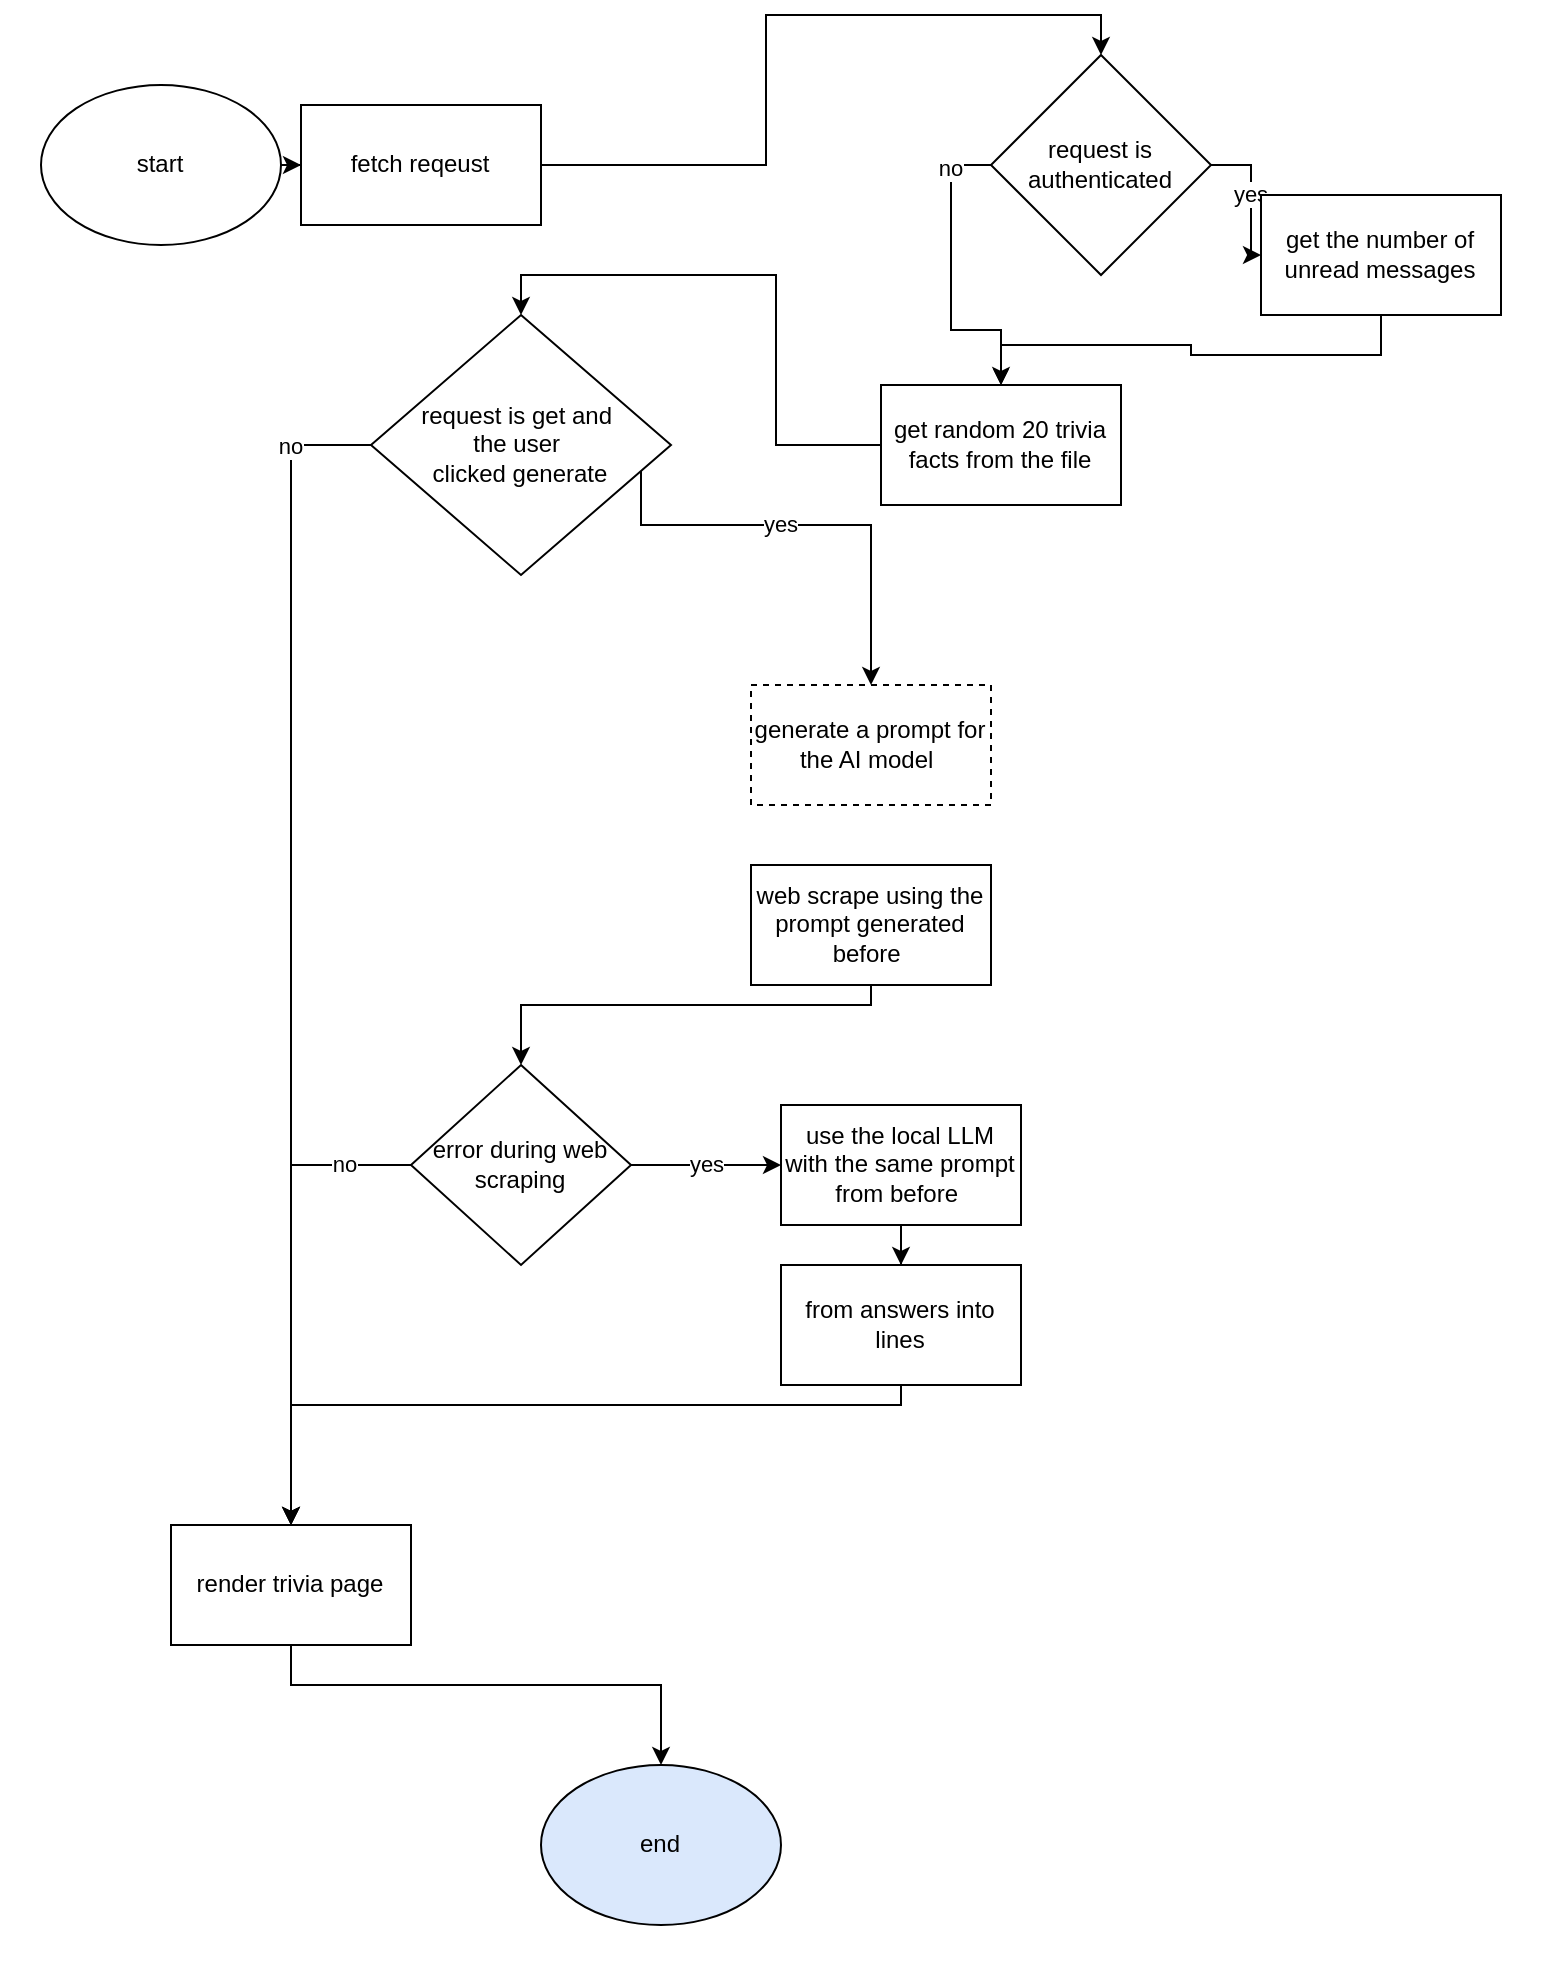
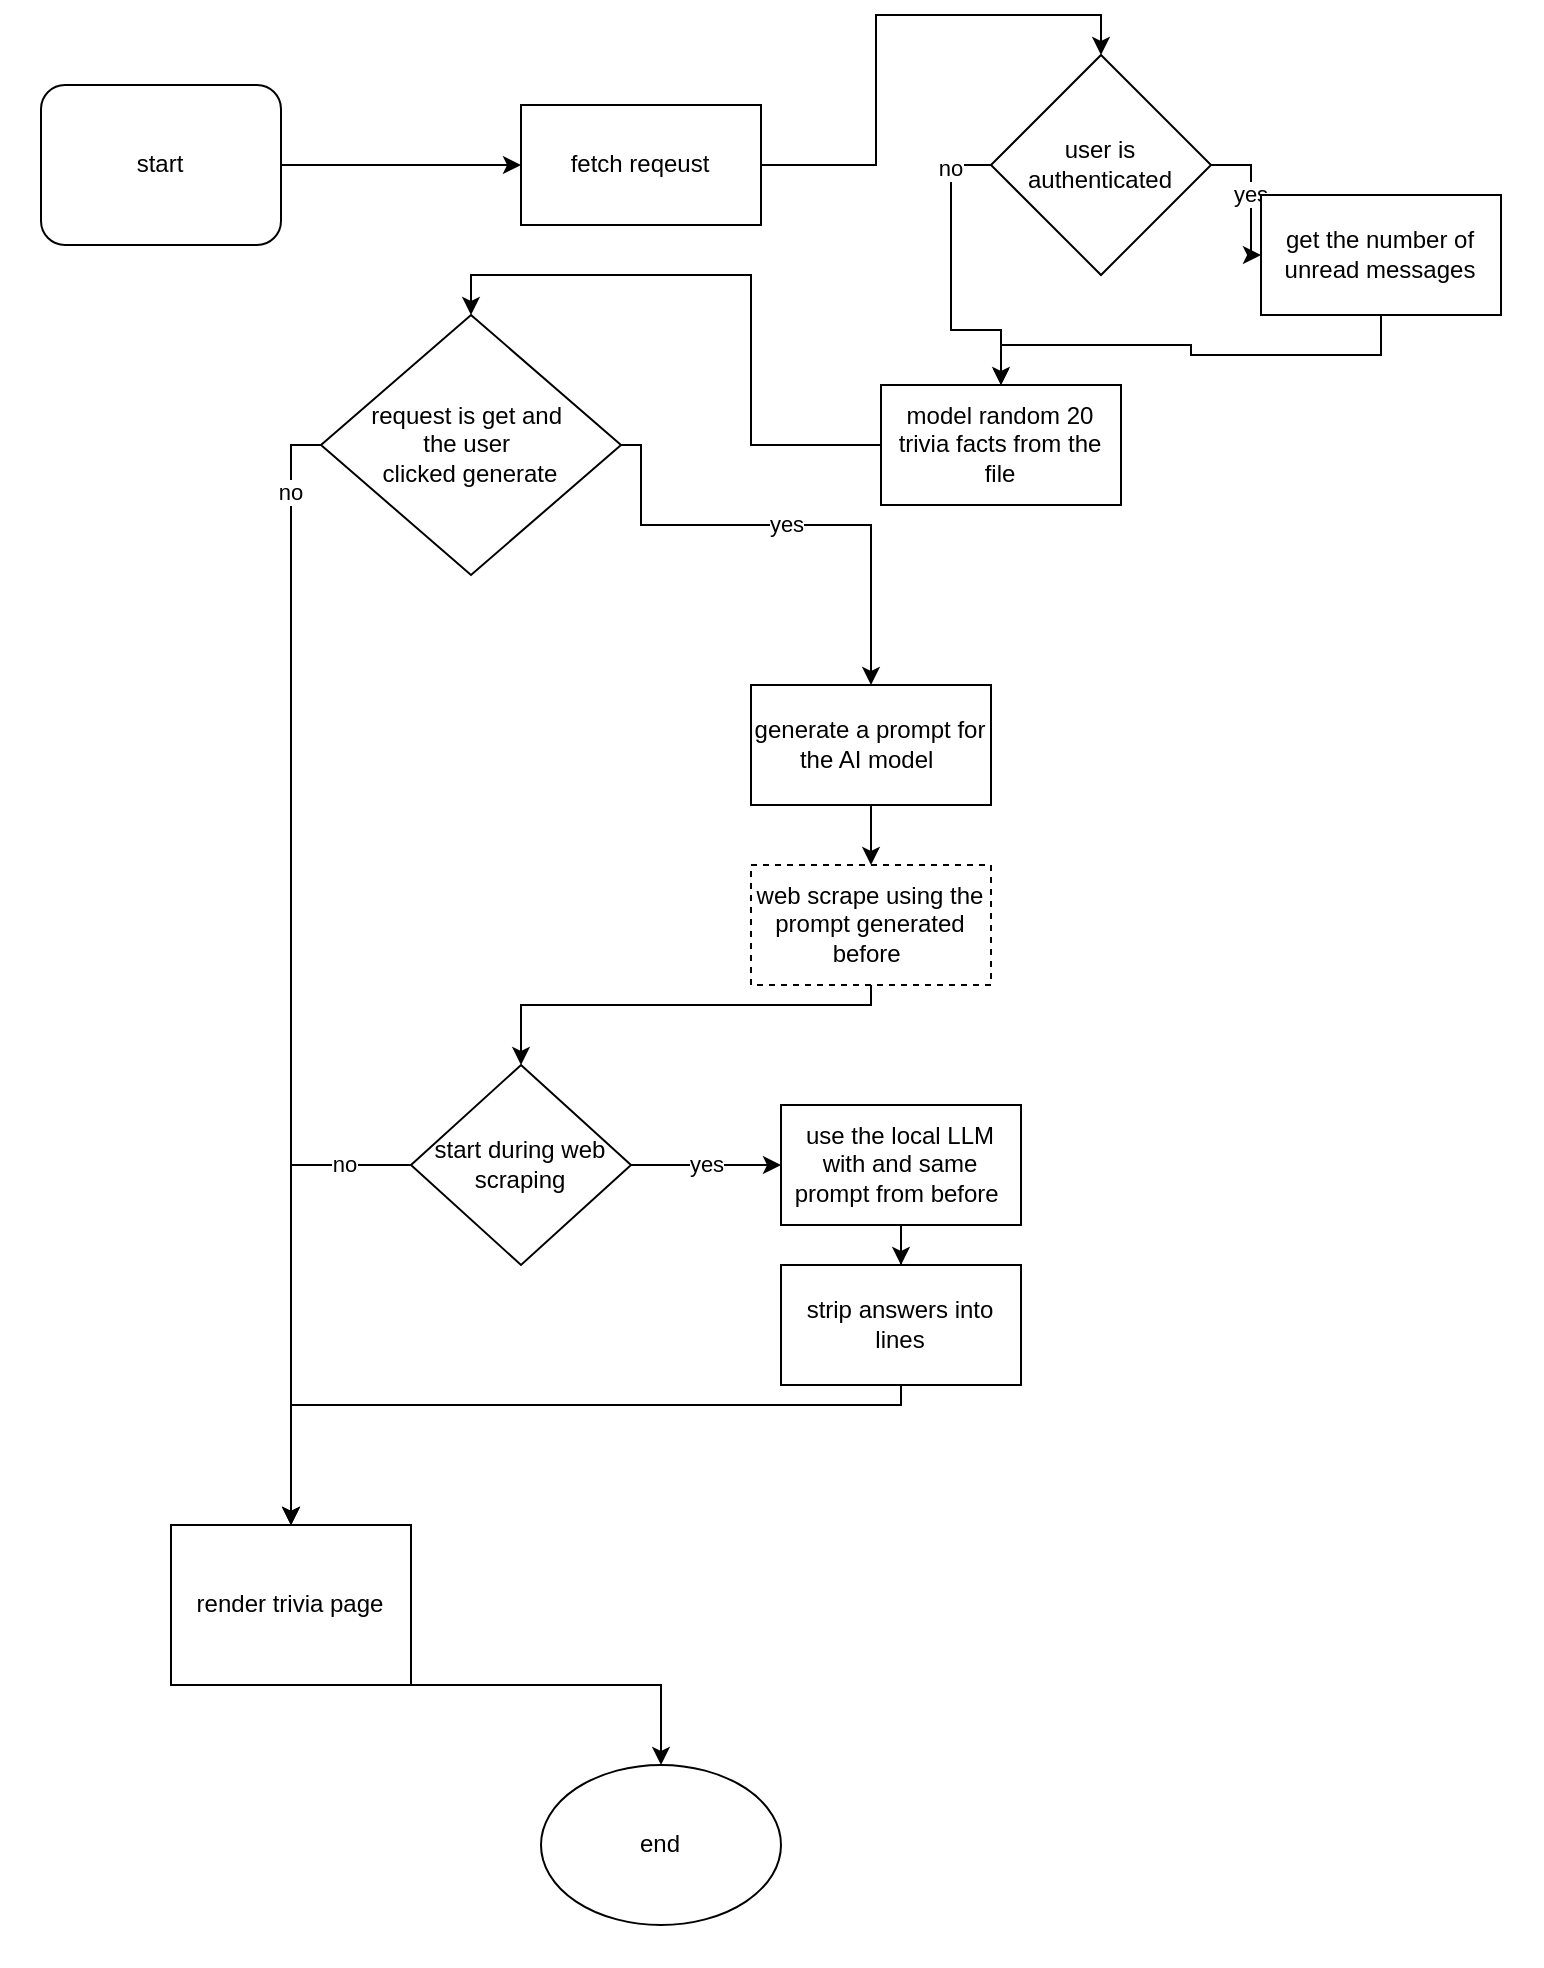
node "start": shape ellipse -> rounded rectangle
node "fetch reqeust": moved (421, 165) -> (641, 165)
node "request is authenticated": label "request is authenticated" -> "user is authenticated"
node "request is get and the user clicked generate": moved (521, 445) -> (471, 445)
node "get random 20 trivia facts from the file": label "get random 20 trivia facts from the file" -> "model random 20 trivia facts from the file"
node "generate a prompt for the AI model": style dashed -> solid
edge "generate a prompt for the AI model" -> "web scrape using the prompt generated before": added
node "web scrape using the prompt generated before": style solid -> dashed
node "error during web scraping": label "error during web scraping" -> "start during web scraping"
node "use the local LLM with the same prompt from before": label "use the local LLM with the same prompt from before" -> "use the local LLM with and same prompt from before"
node "from answers into lines": label "from answers into lines" -> "strip answers into lines"
node "render trivia page": size 240x120 -> 240x160
node "end": fillcolor #dae8fc -> #ffffff
